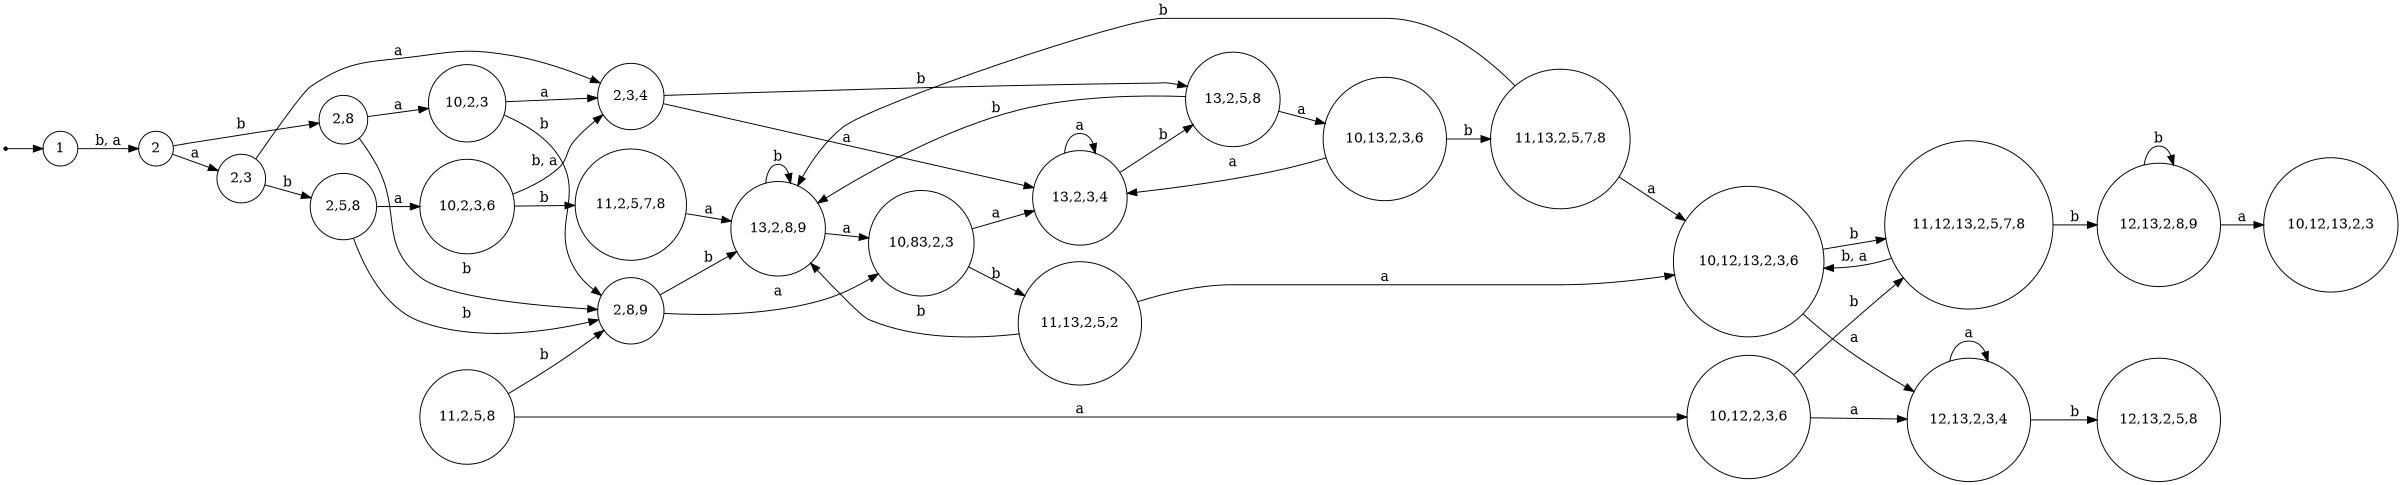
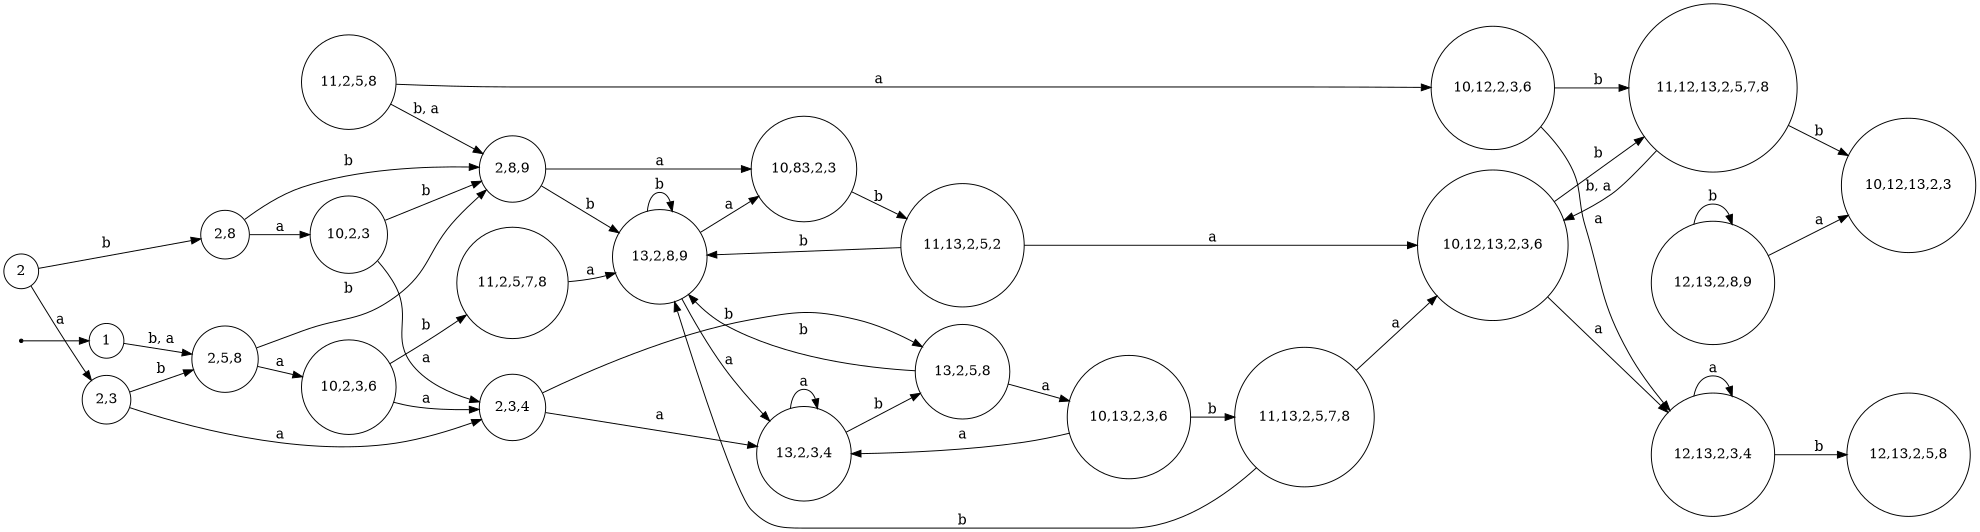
edge "1" -> "2": now "1" -> "2,5,8"
edge "10,2,3,6" -> "2,3,4": label "b, a" -> "a"
edge "10,83,2,3" -> "13,2,3,4": now "13,2,8,9" -> "13,2,3,4"
edge "11,12,13,2,5,7,8" -> "12,13,2,8,9": now "11,12,13,2,5,7,8" -> "10,12,13,2,3"
edge "11,2,5,8" -> "2,8,9": label "b" -> "b, a"
